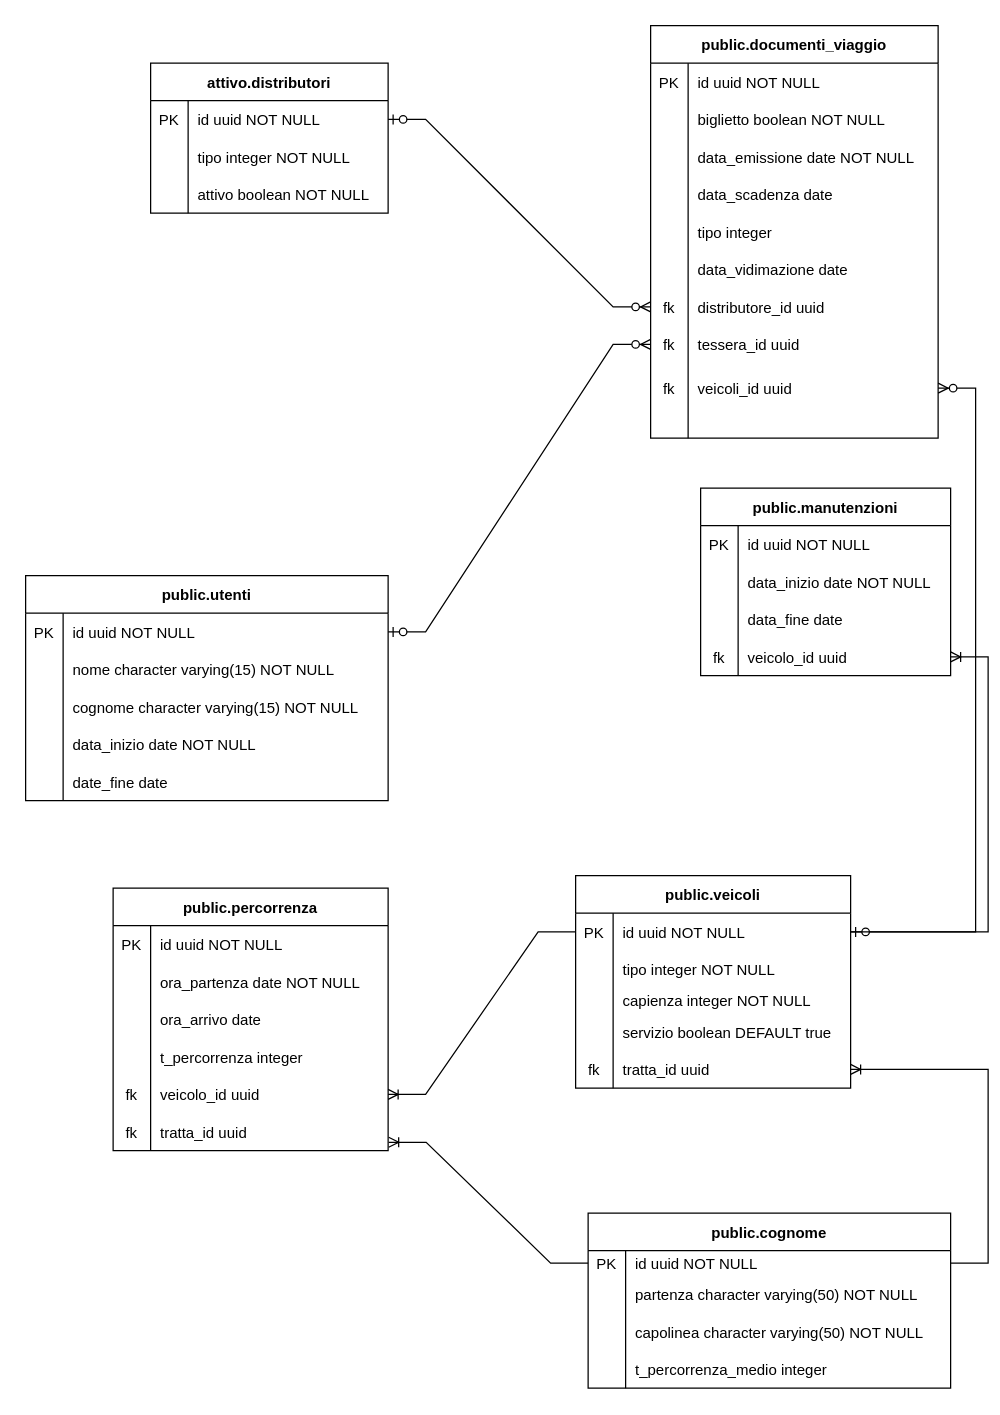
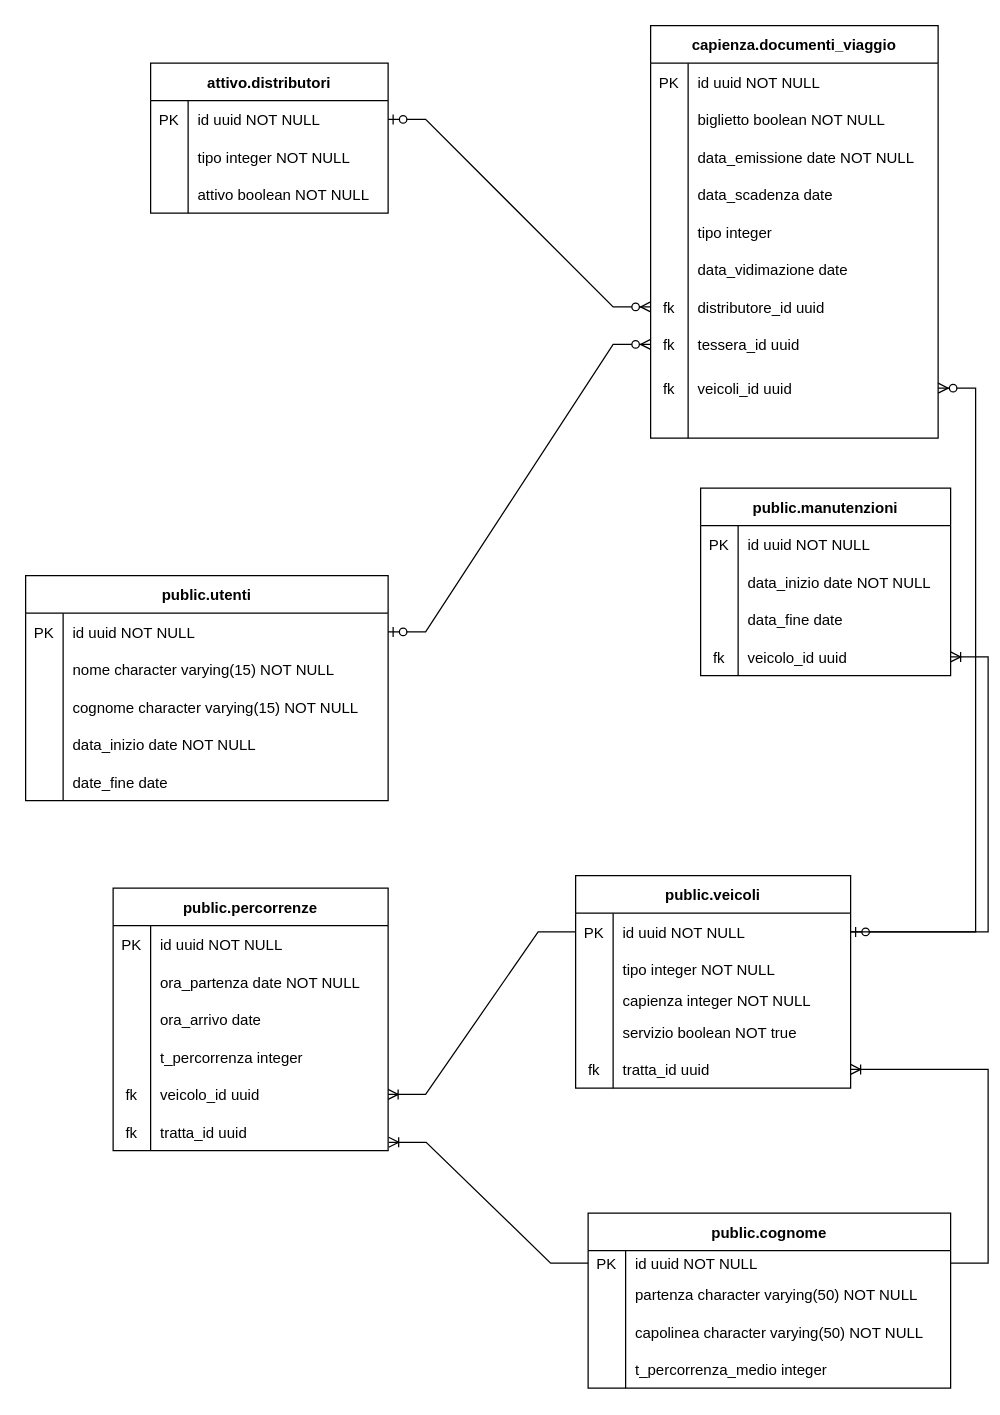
node "public.documenti_viaggio": label "public.documenti_viaggio" -> "capienza.documenti_viaggio"
node "public.percorrenza": label "public.percorrenza" -> "public.percorrenze"
node "servizio boolean DEFAULT true": label "servizio boolean DEFAULT true" -> "servizio boolean NOT true"
